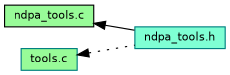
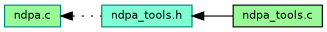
edge "ndpa_tools.h" -> "ndpa_tools.c": reversed
node "tools.c": label "tools.c" -> "ndpa.c"
